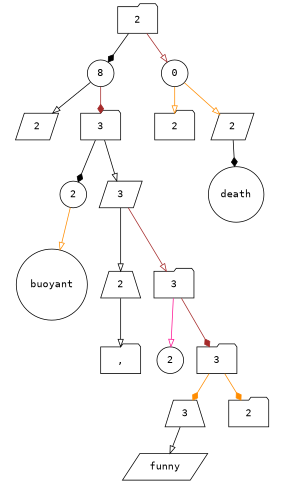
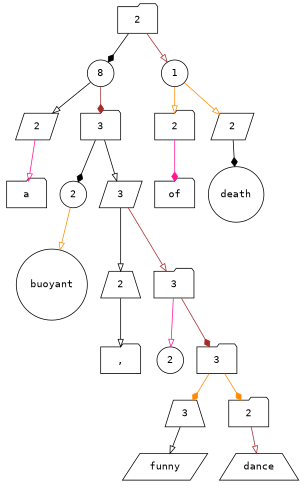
node "0": label "0" -> "1"
node "a": added
node "of": added
node "dance": added
